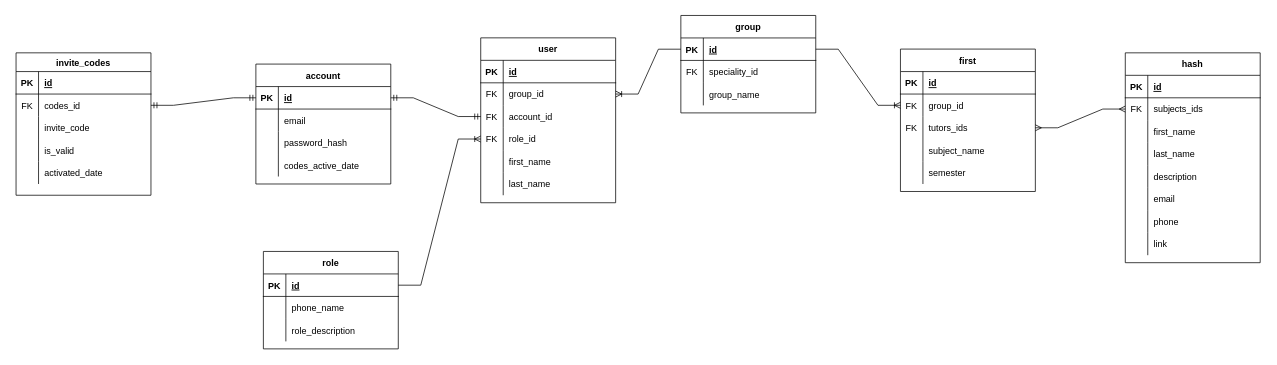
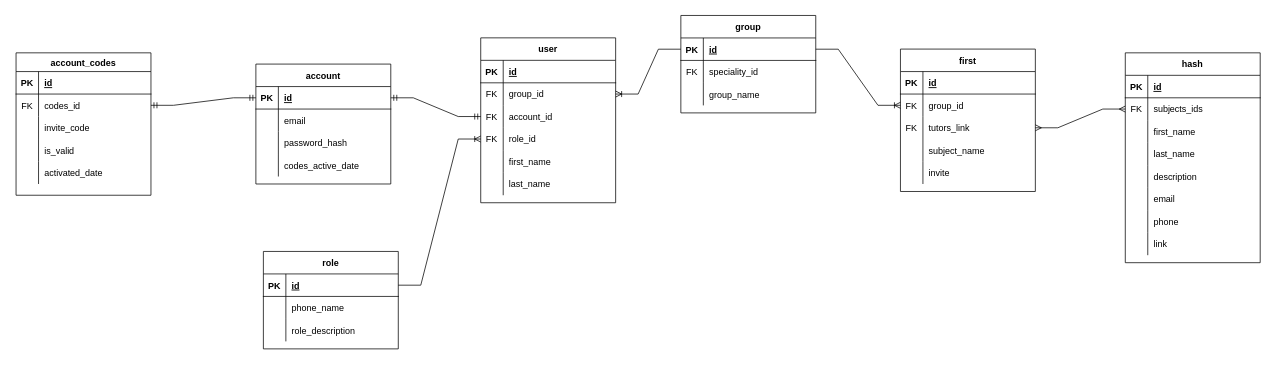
node "invite_codes": label "invite_codes" -> "account_codes"
node "tutors_ids": label "tutors_ids" -> "tutors_link"
node "semester": label "semester" -> "invite"
